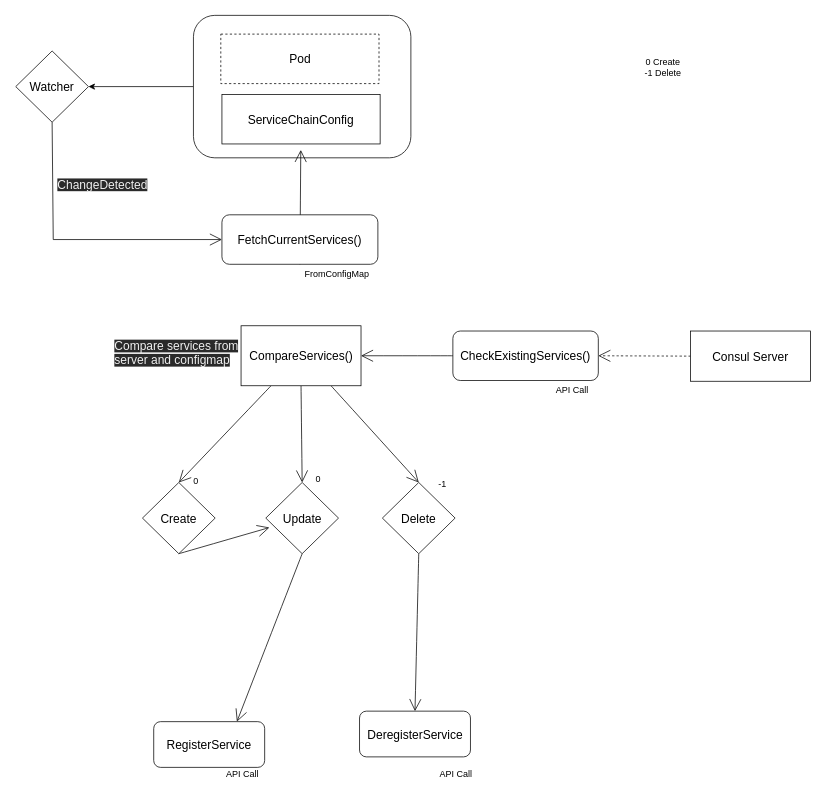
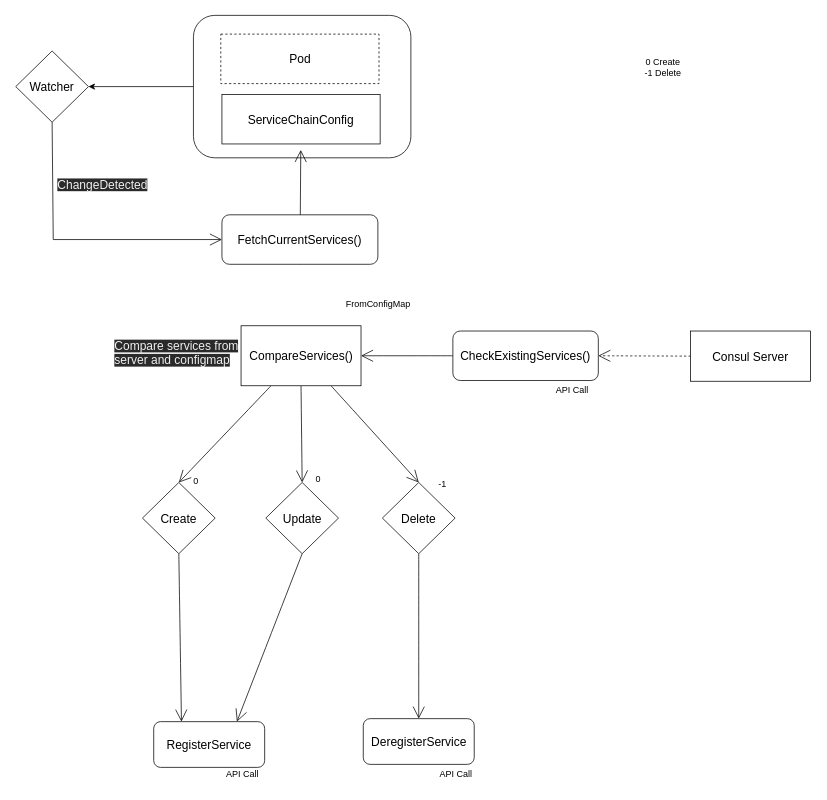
node "FromConfigMap": moved (336, 274) -> (378, 304)
edge "Create" -> "Update": now "Create" -> "RegisterService"
node "DeregisterService": moved (415, 734) -> (419, 742)
